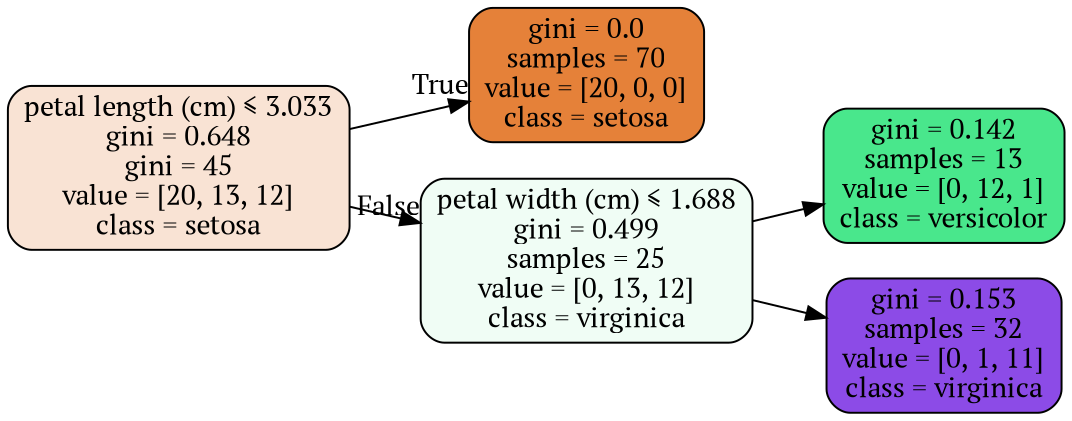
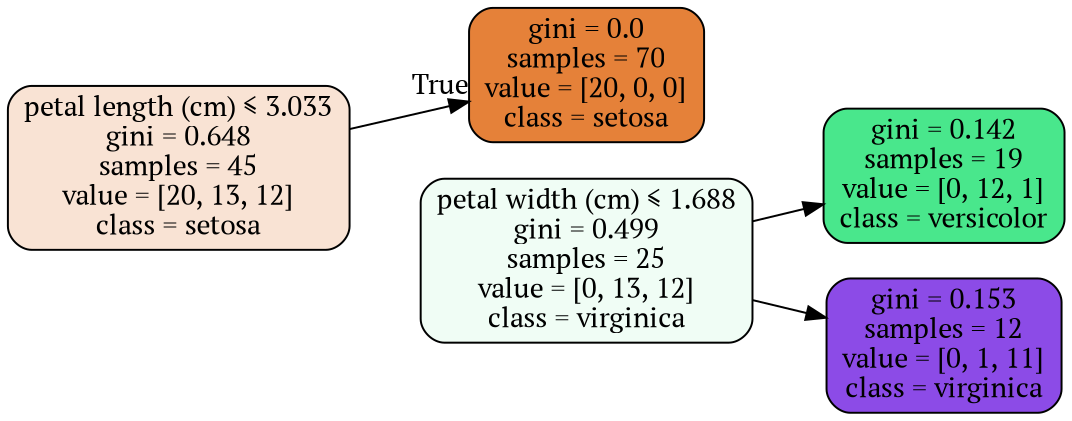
node "gini = 0.142": text "samples = 13" -> "samples = 19"
node "petal length (cm) ≤ 3.033": text "gini = 45" -> "samples = 45"
edge "petal length (cm) ≤ 3.033" -> "petal width (cm) ≤ 1.688": removed
node "gini = 0.153": text "samples = 32" -> "samples = 12"
